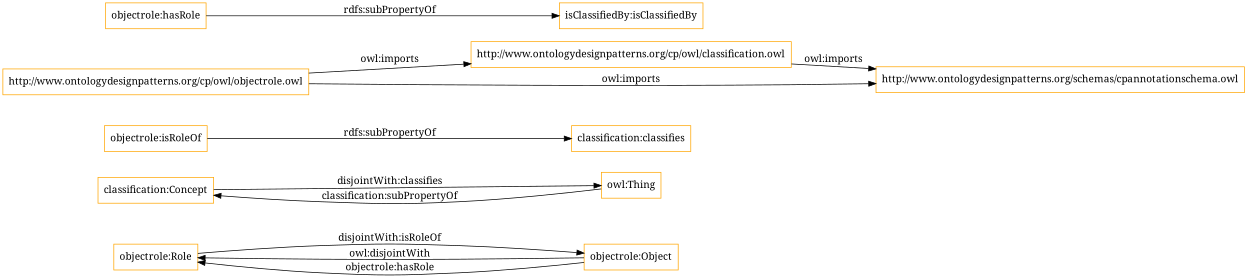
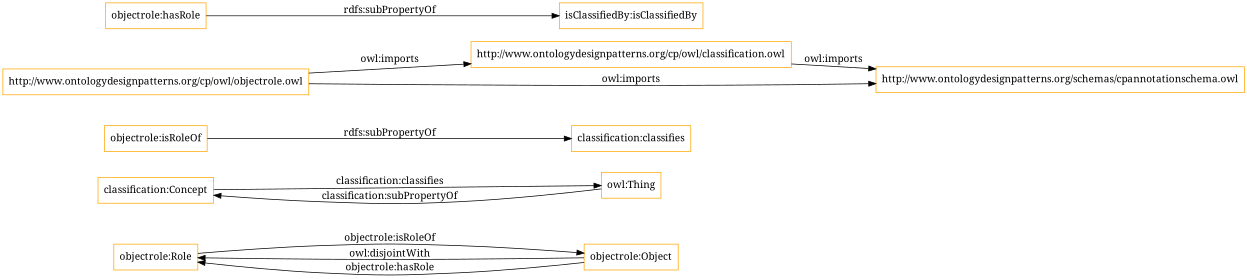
edge "classification:Concept" -> "owl:Thing": label "disjointWith:classifies" -> "classification:classifies"
edge "objectrole:Role" -> "objectrole:Object": label "disjointWith:isRoleOf" -> "objectrole:isRoleOf"
